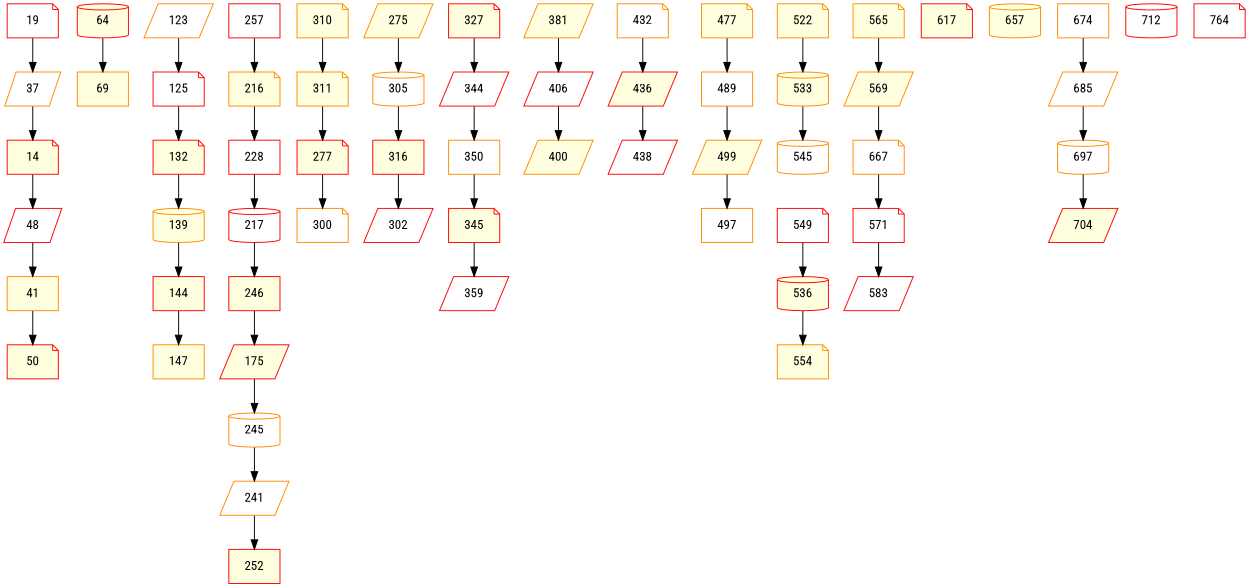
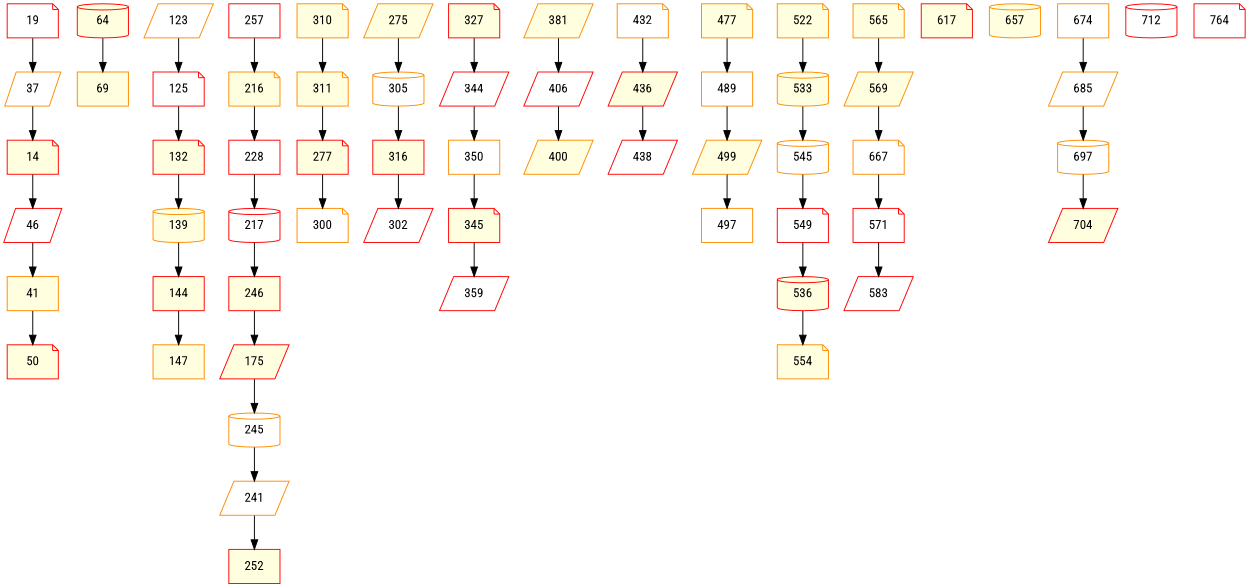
edge "545" -> "549": added
node "48": label "48" -> "46"
